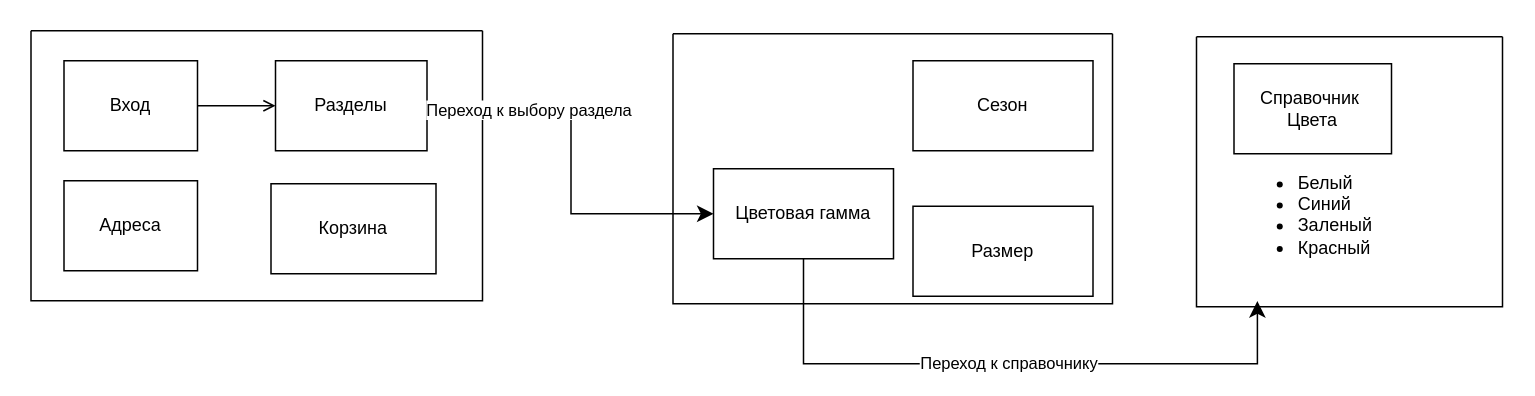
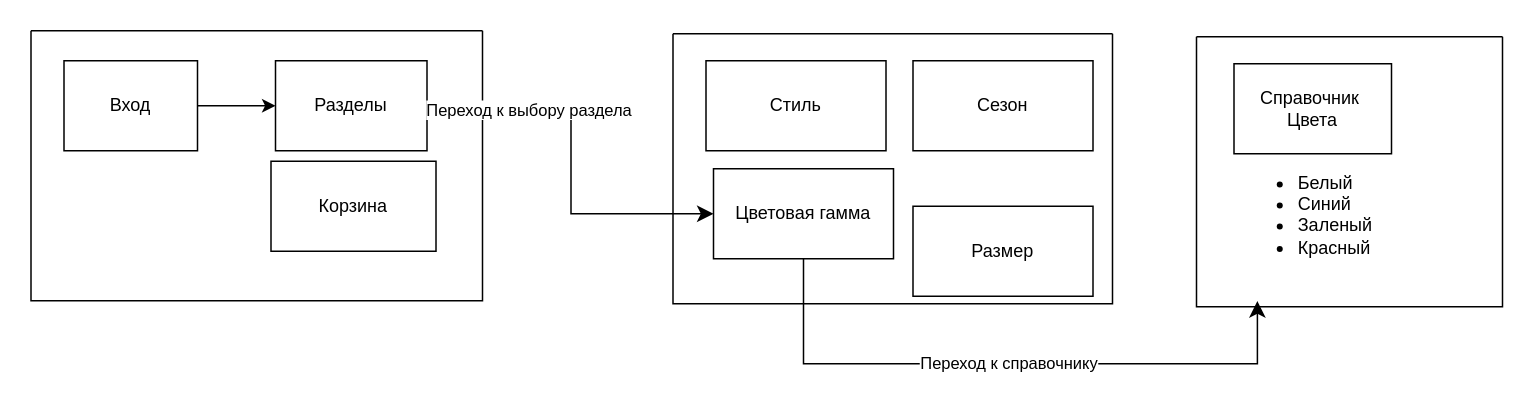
edge "Вход" -> "Разделы": arrowhead open -> classic
node "Стиль": added
node "Адреса": removed
node "Корзина": moved (353, 229) -> (353, 206)
